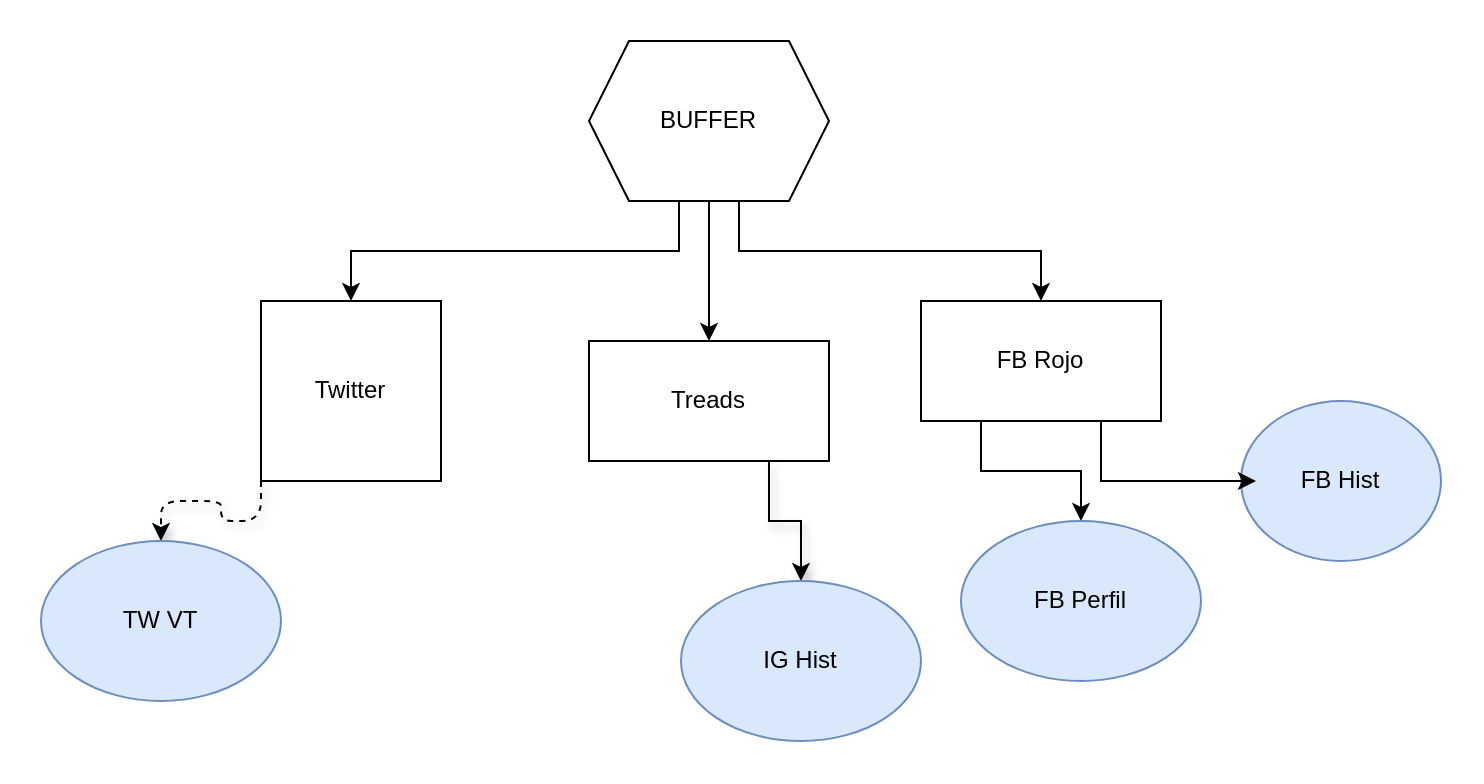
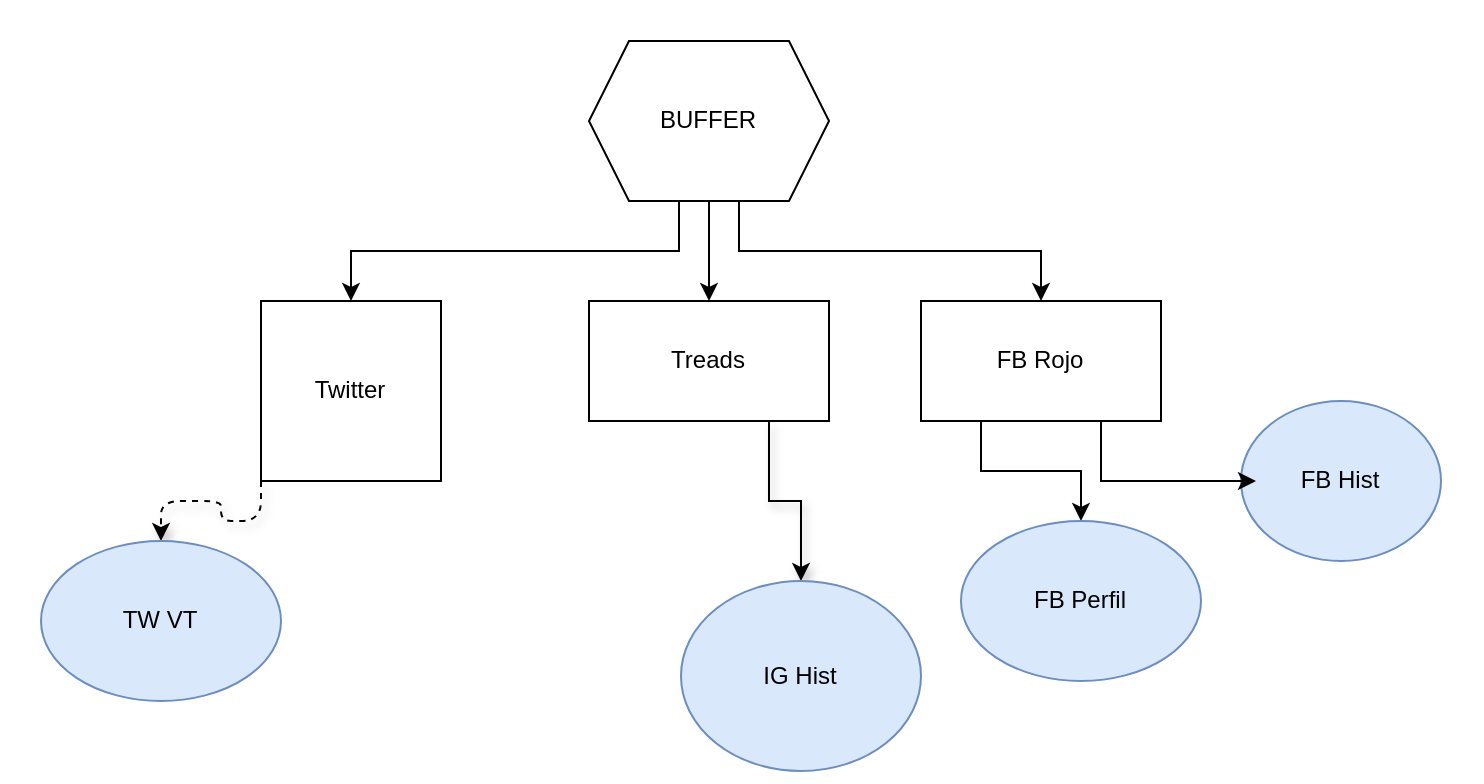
node "Treads": moved (709, 401) -> (709, 361)
node "IG Hist": size 240x160 -> 240x190
